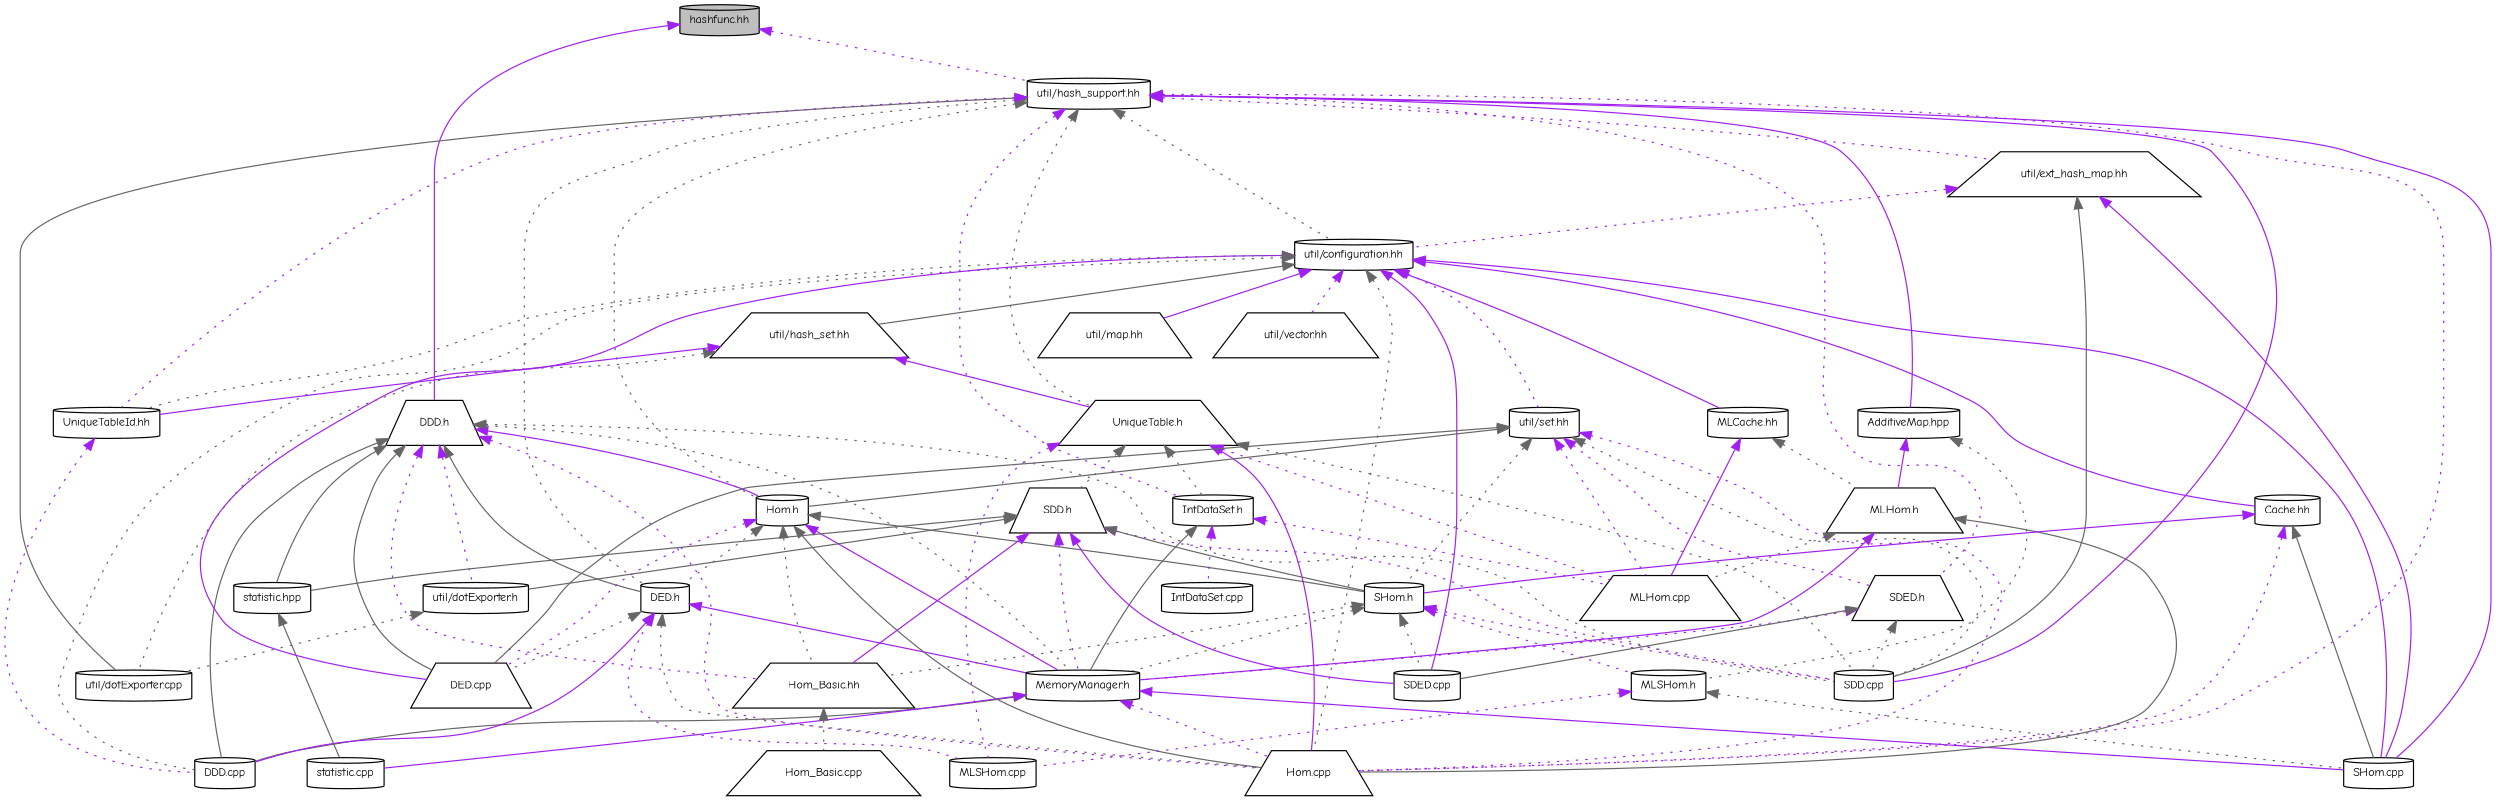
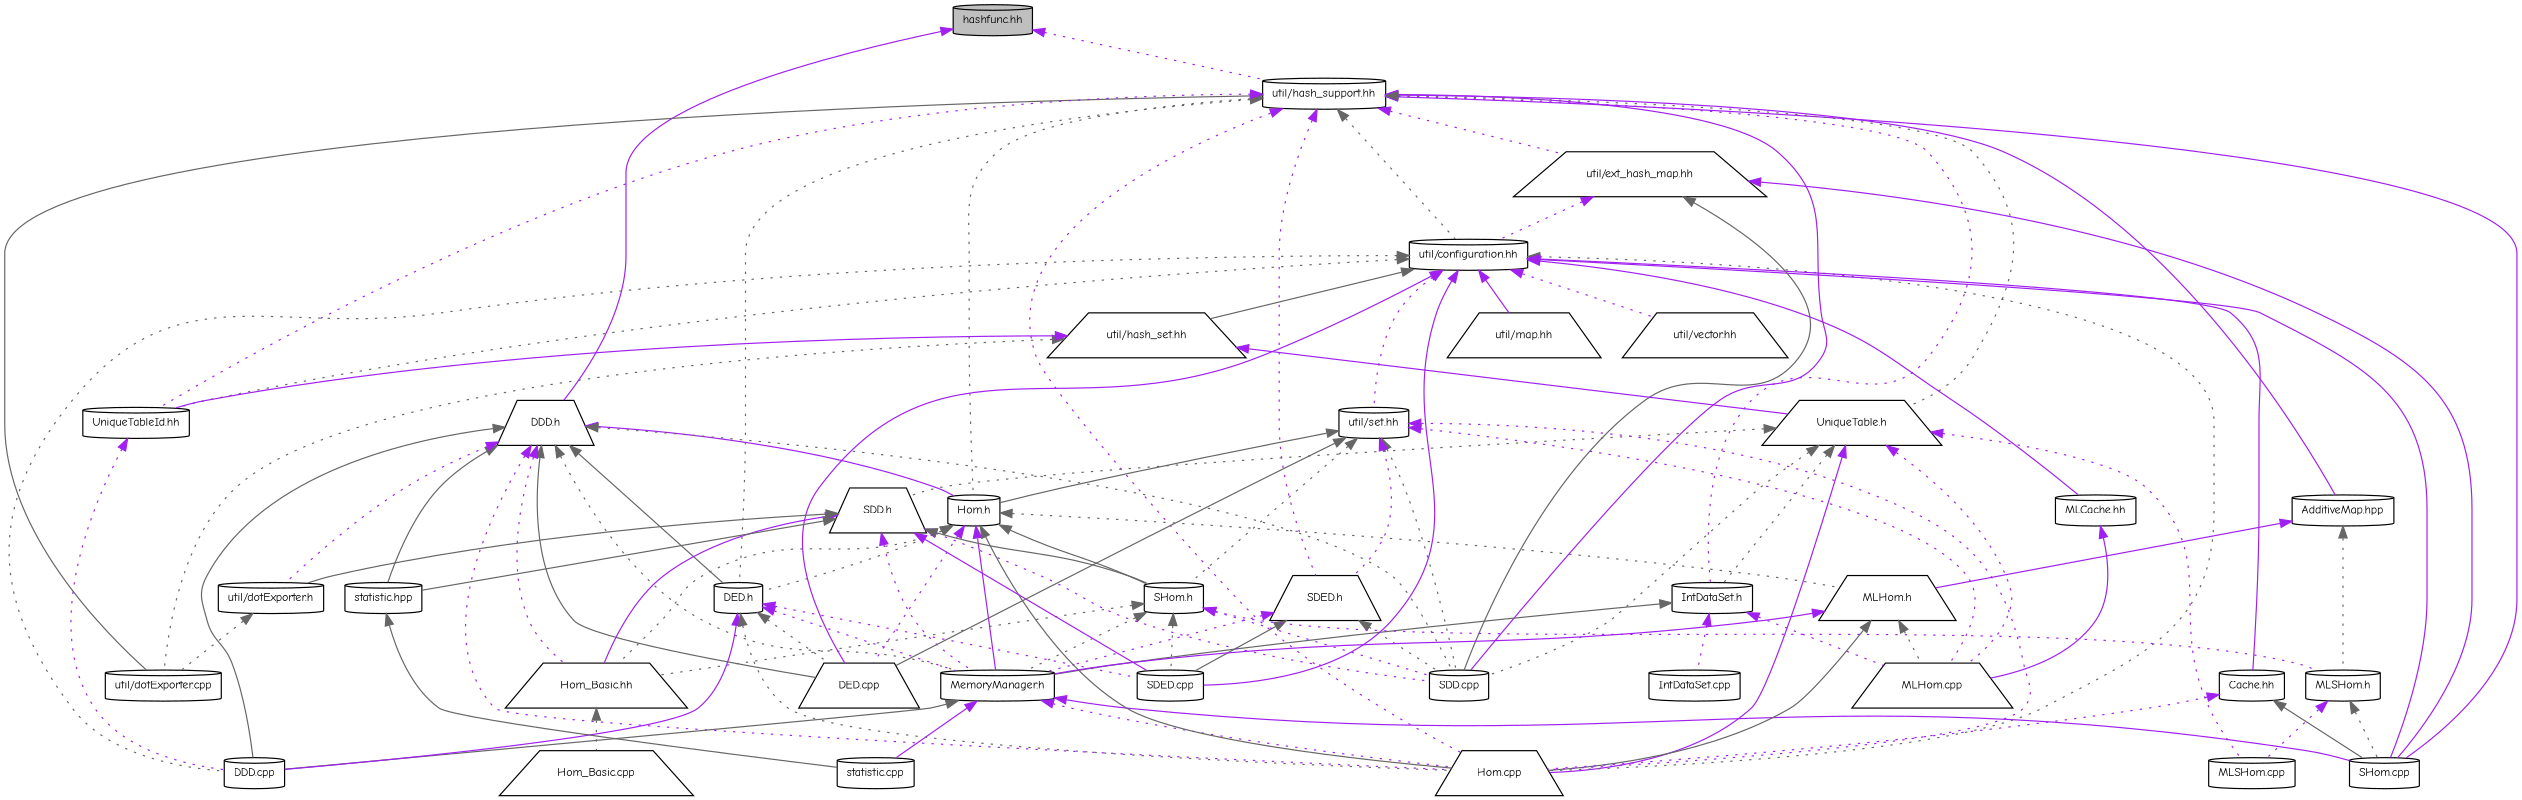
edge "MLHom.h" -> "MLCache.hh": now "MLHom.h" -> "Hom.h"
edge "SHom.h" -> "Cache.hh": removed
edge "MemoryManager.h" -> "DED.h": style solid -> dotted
edge "MLSHom.cpp" -> "DED.h": now "SDED.cpp" -> "DED.h"
